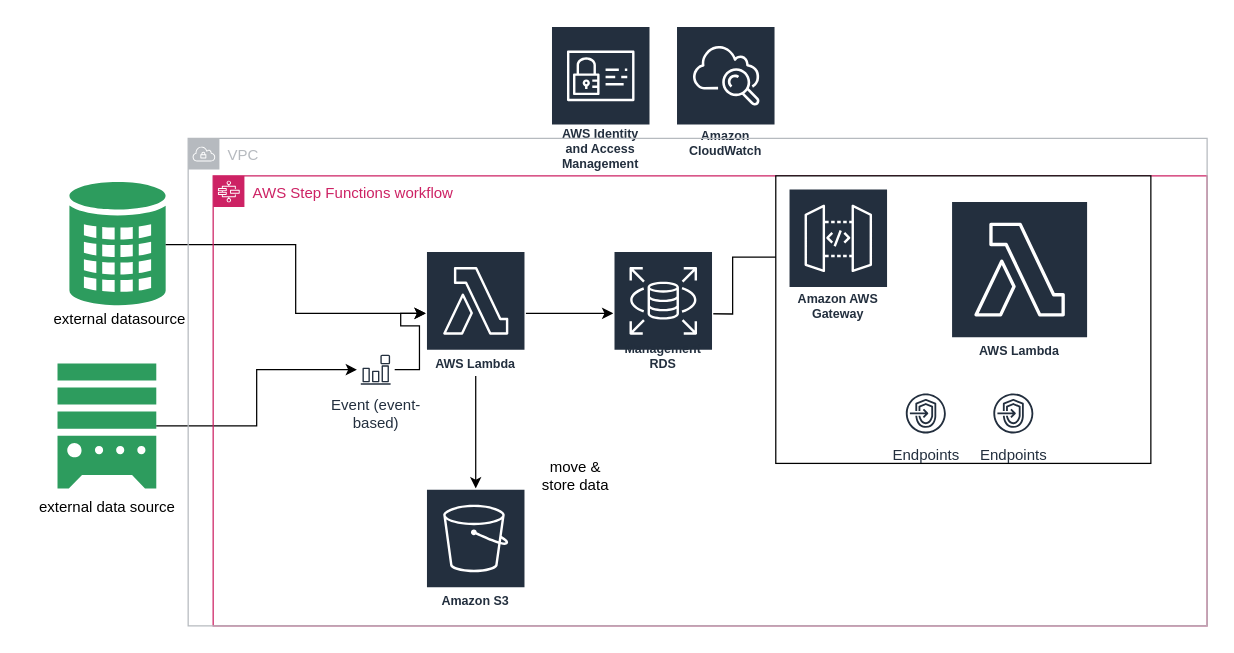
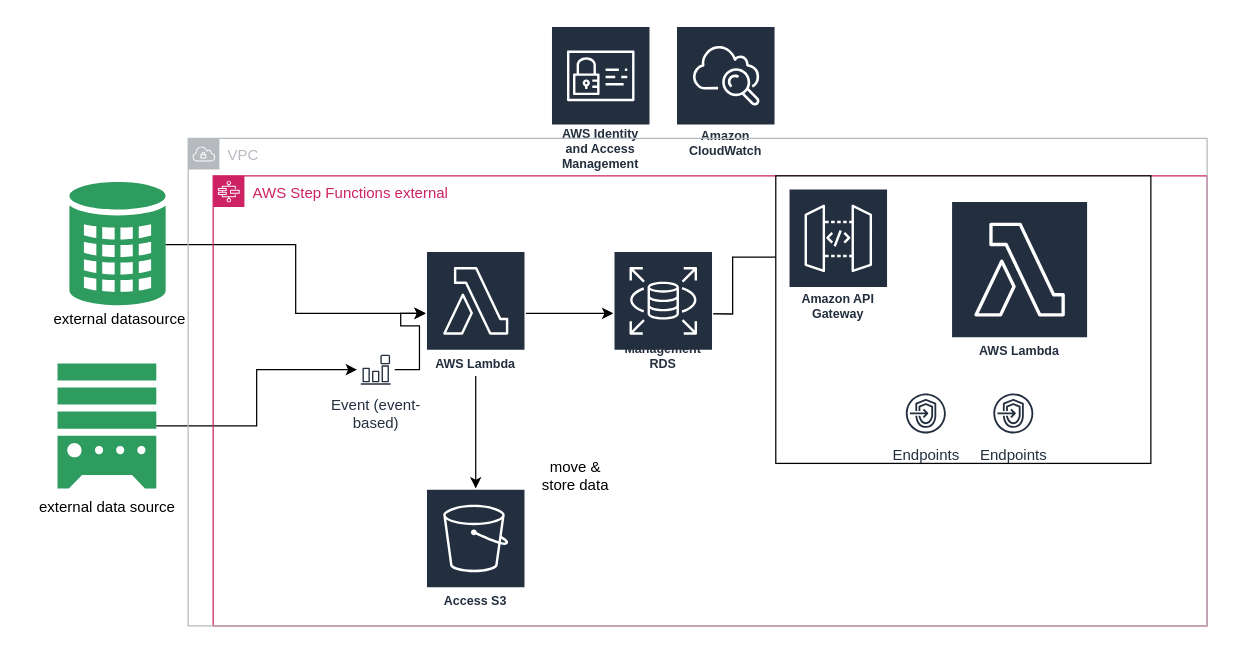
node "AWS Step Functions workflow": label "AWS Step Functions workflow" -> "AWS Step Functions external"
node "Amazon AWS Gateway": label "Amazon AWS Gateway" -> "Amazon API Gateway"
node "Amazon S3": label "Amazon S3" -> "Access S3"
